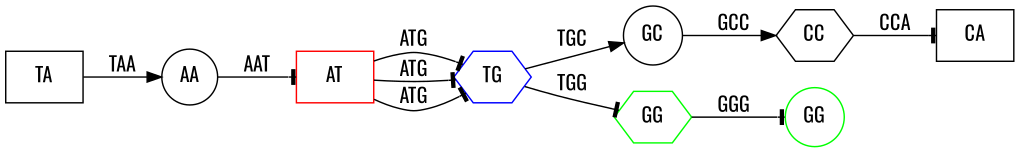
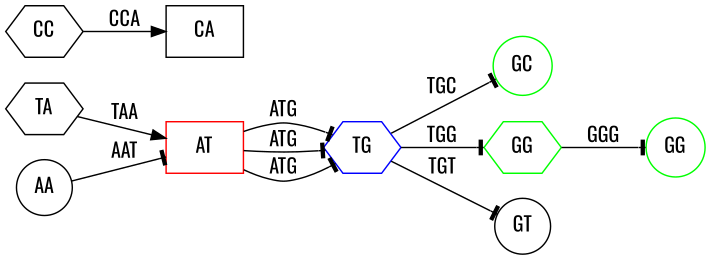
node "GC": color black -> green
edge "GC" -> "CC": removed, label "GCC"
edge "CC" -> "CA": arrowhead tee -> normal
edge "TG" -> "GC": arrowhead normal -> tee
node "TA": shape box -> hexagon
edge "TA" -> "AA": now "TA" -> "AT"
node "GT": added
